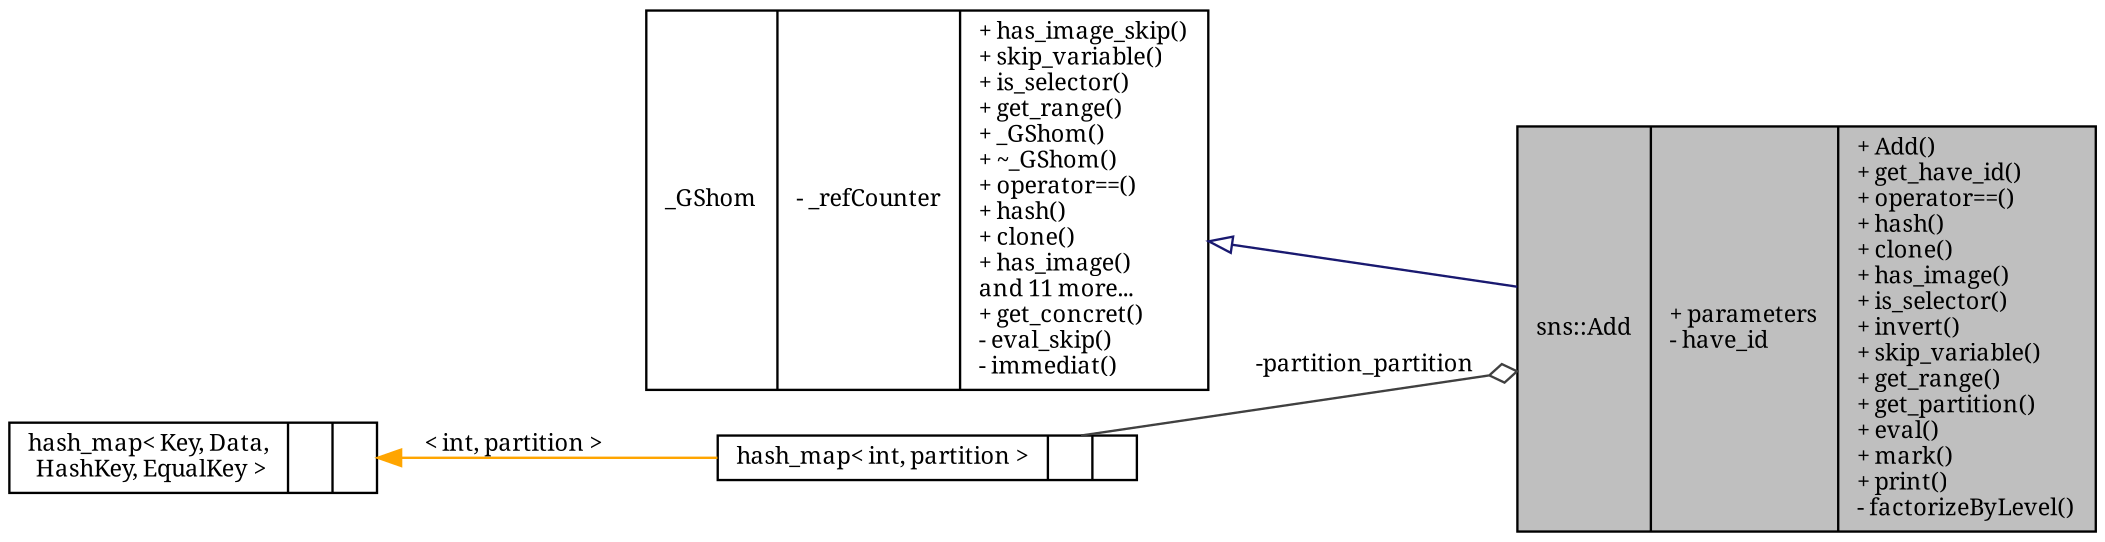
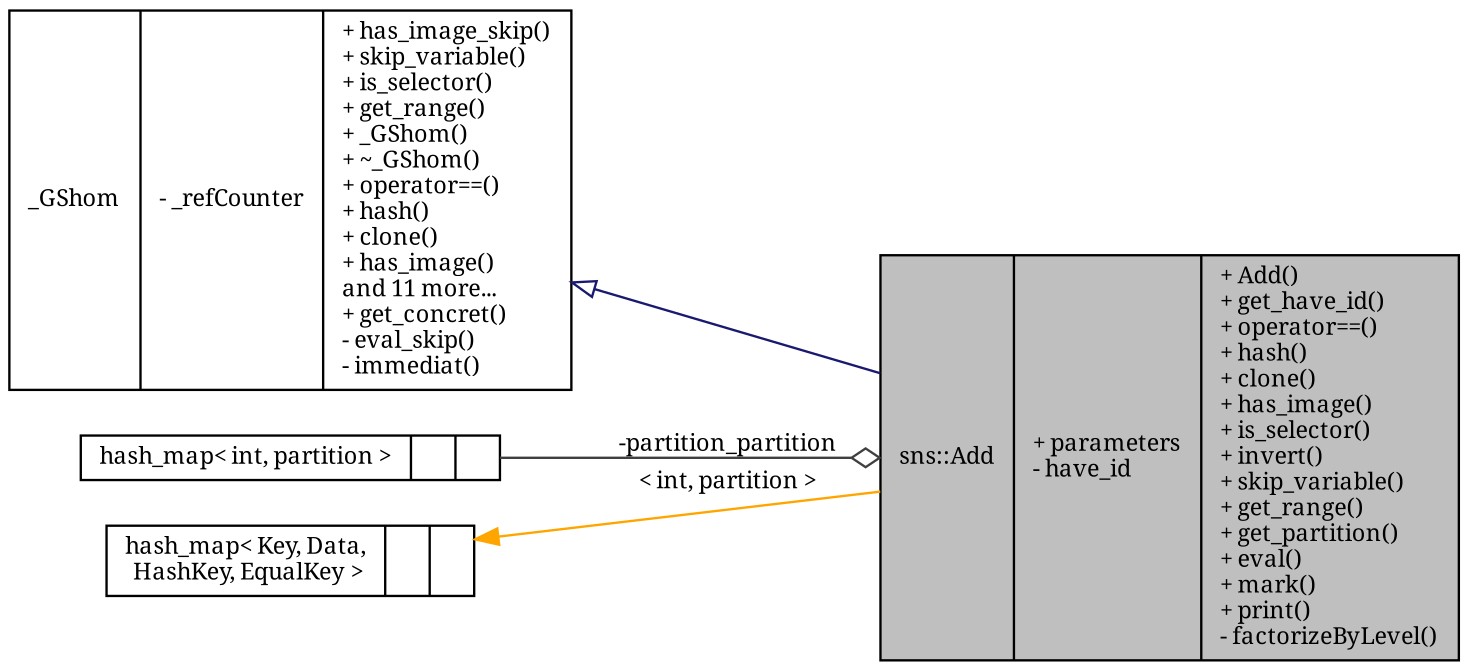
edge "hash_map< int, partition >" -> "hash_map< Key, Data,": now "sns::Add" -> "hash_map< Key, Data,"
